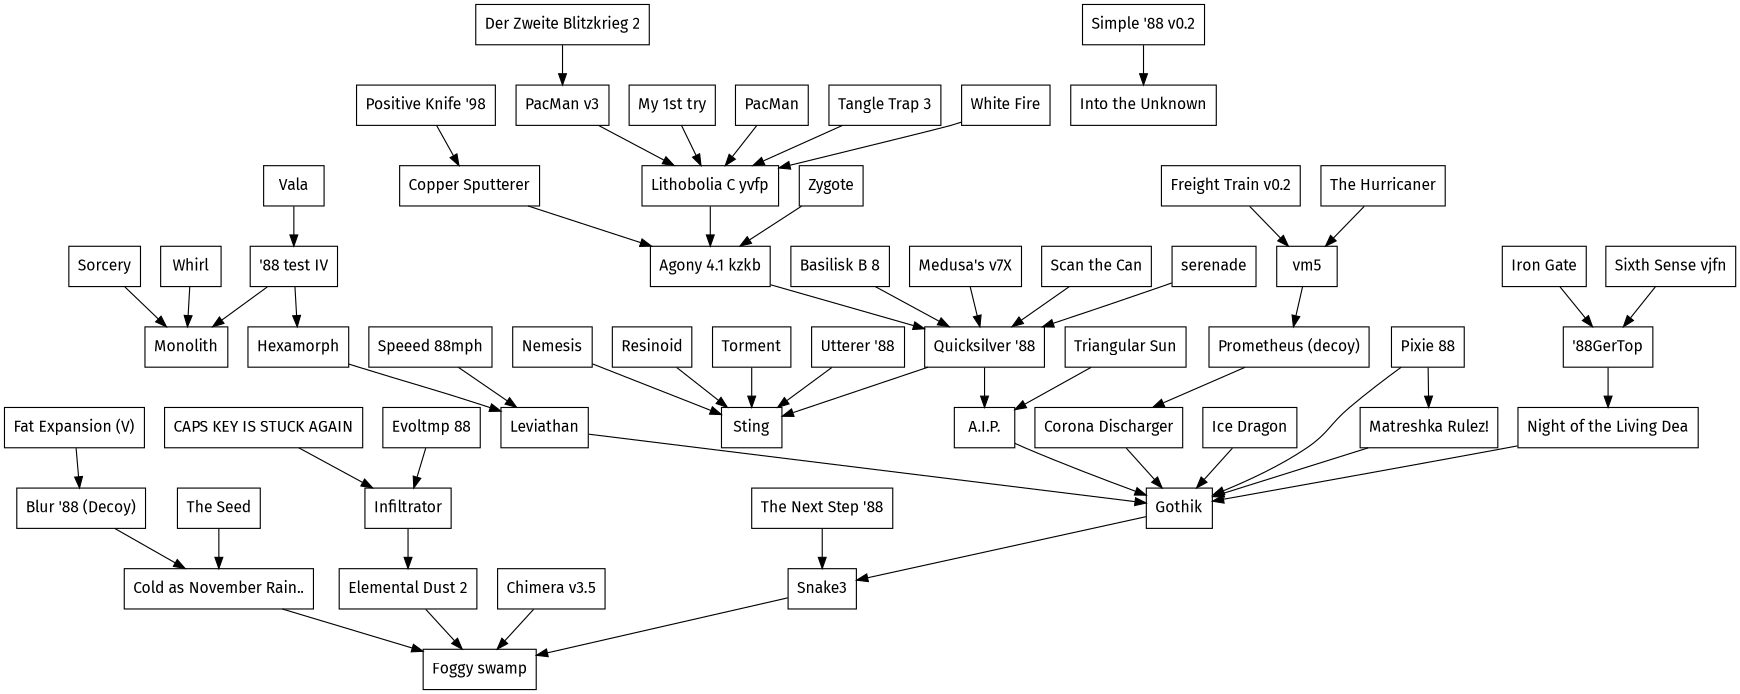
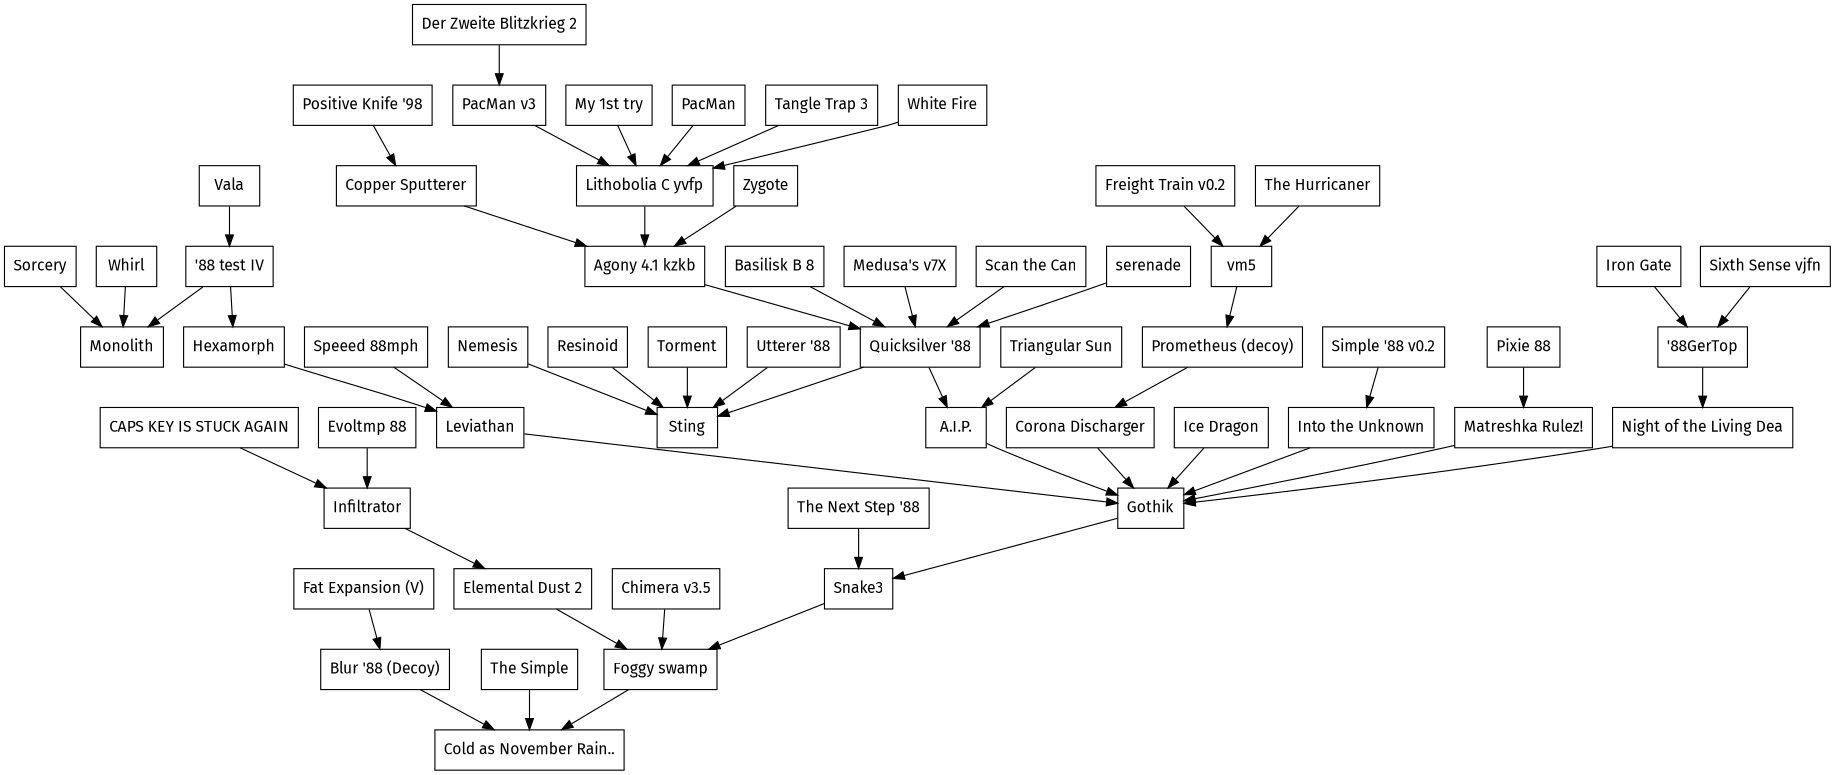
edge "Pixie 88" -> "Gothik": now "Into the Unknown" -> "Gothik"
node "The Seed": label "The Seed" -> "The Simple"
edge "Cold as November Rain.." -> "Foggy swamp": reversed
